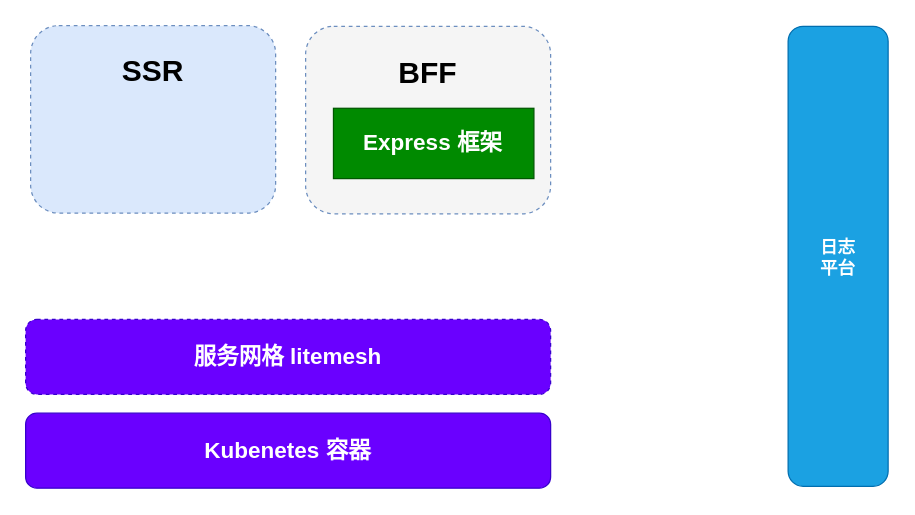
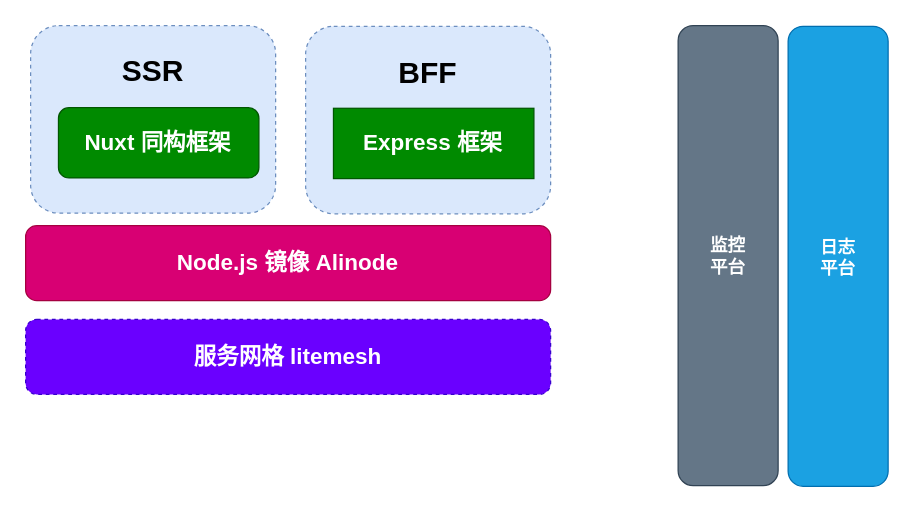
node "BFF": fillcolor #f5f5f5 -> #dae8fc
node "Nuxt 同构框架": added
node "监控 平台": added
node "Node.js 镜像 Alinode": added
node "Kubenetes 容器": removed
